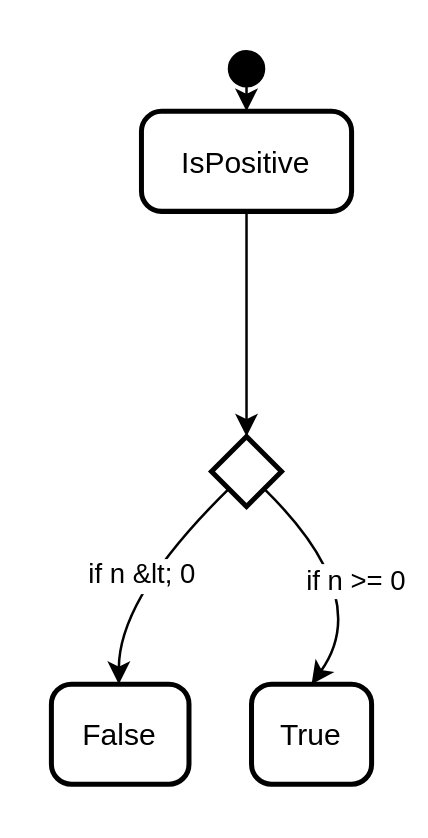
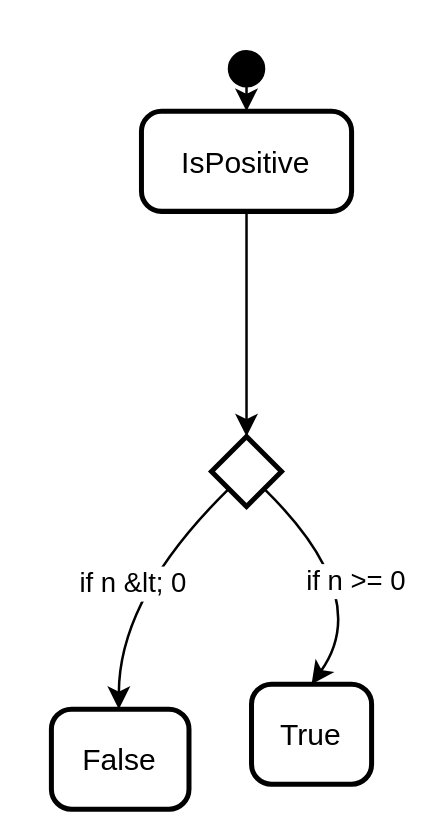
node "False": moved (120, 734) -> (120, 759)
